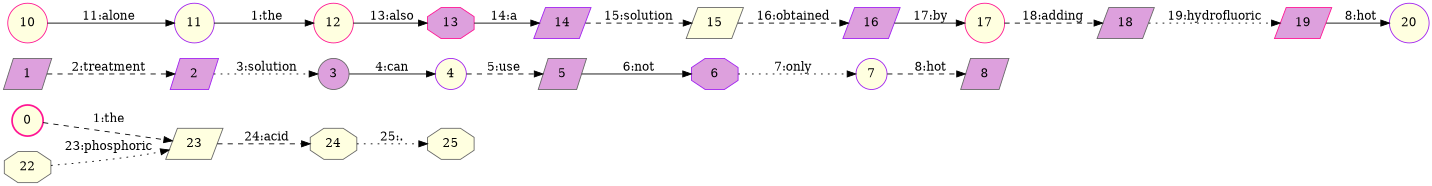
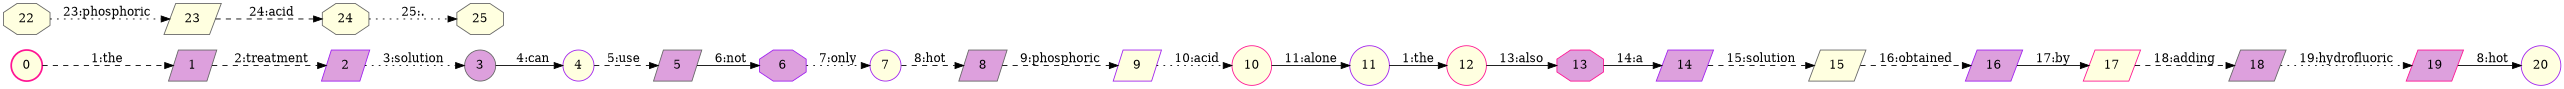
node "17": shape circle -> parallelogram
node "9": added
edge "0" -> "23": now "0" -> "1"
